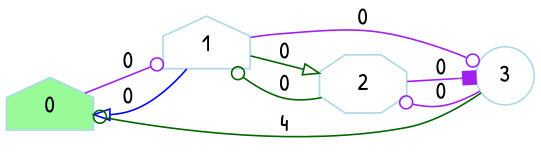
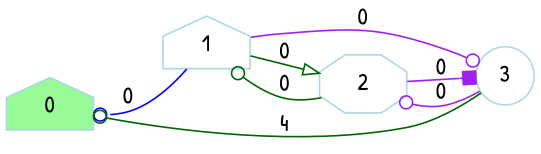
edge "0" -> "1": removed, label "0"
edge "1" -> "0": arrowhead onormal -> odot
